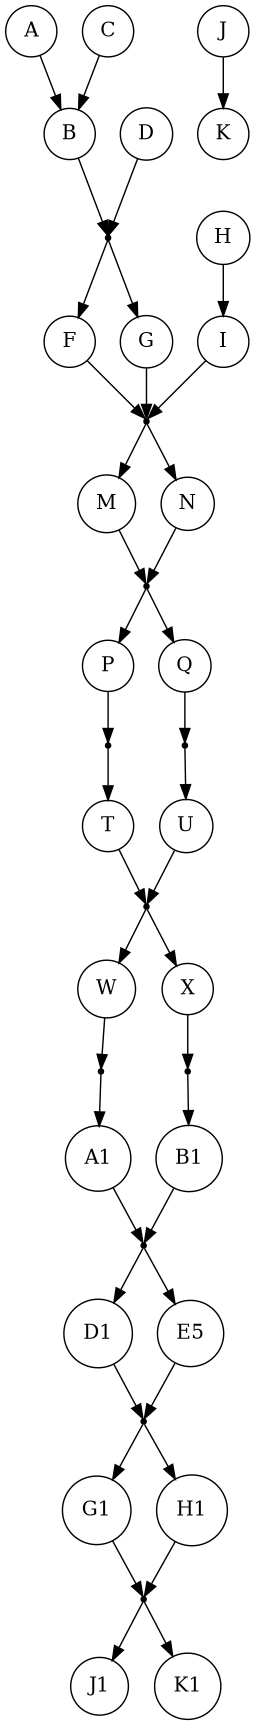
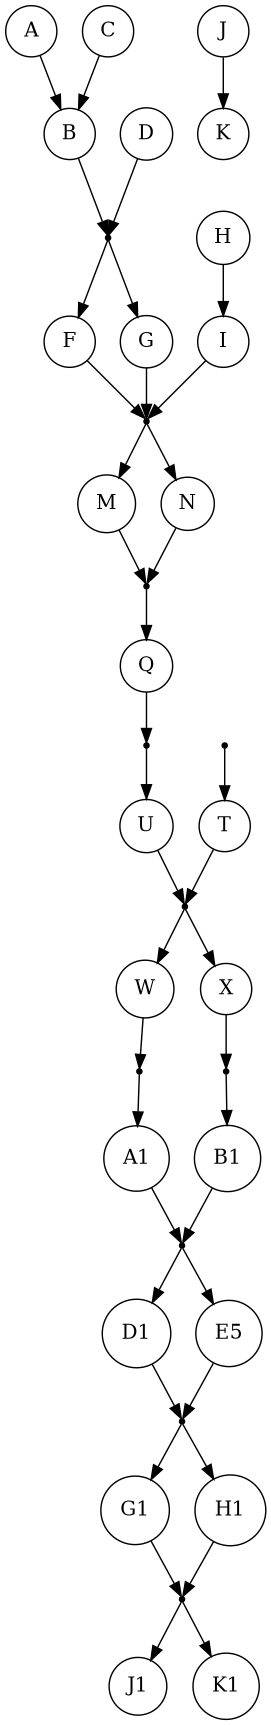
node "P": removed
